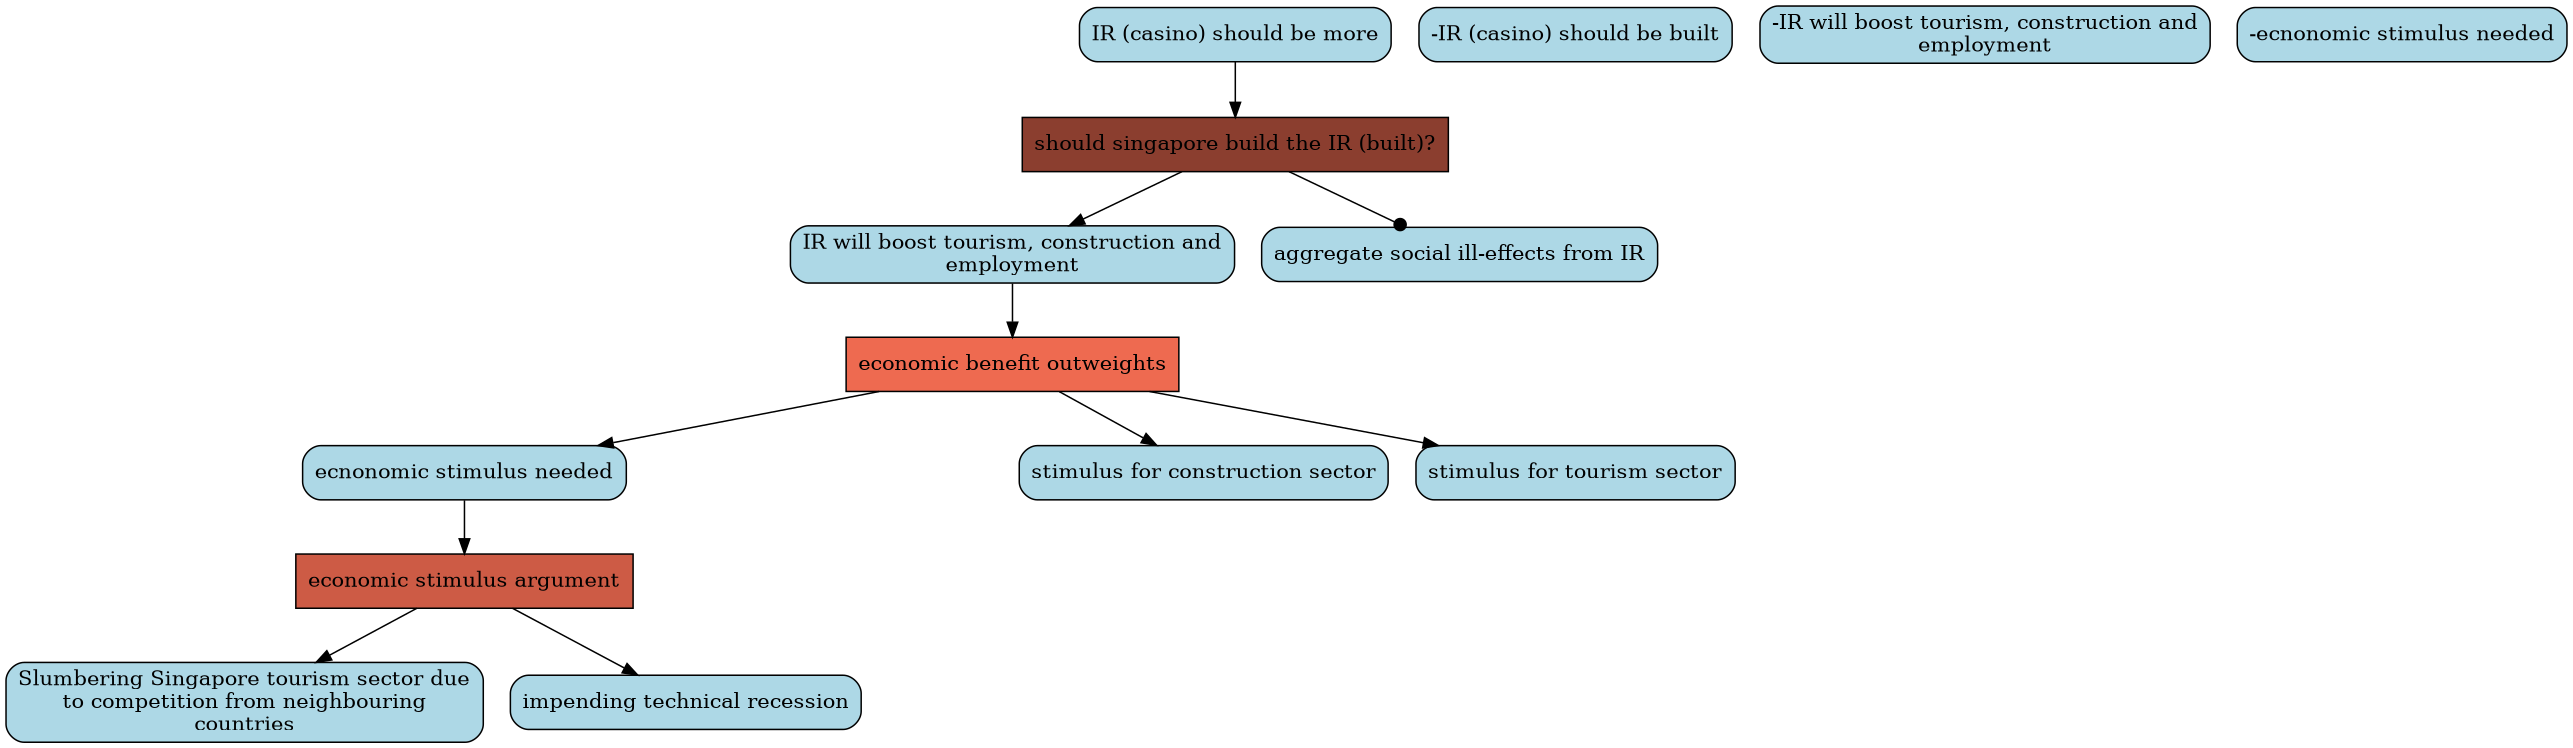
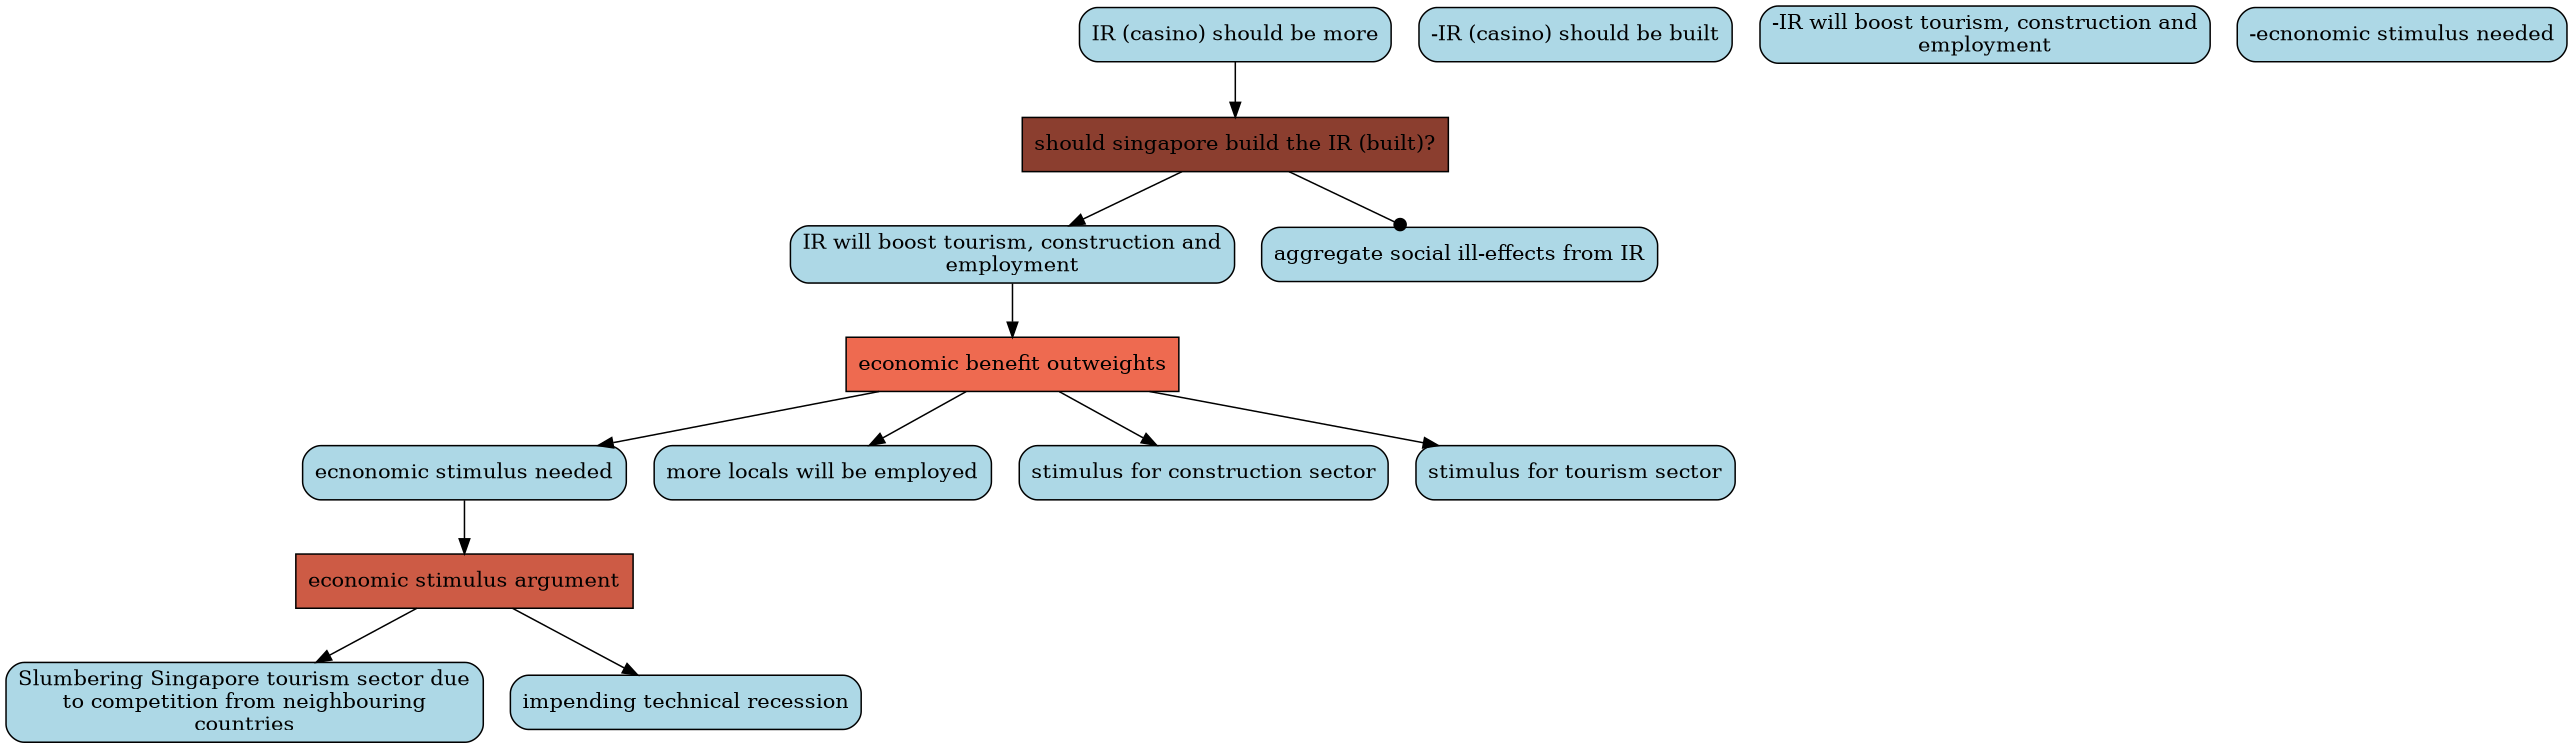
node "more locals will be employed": added
